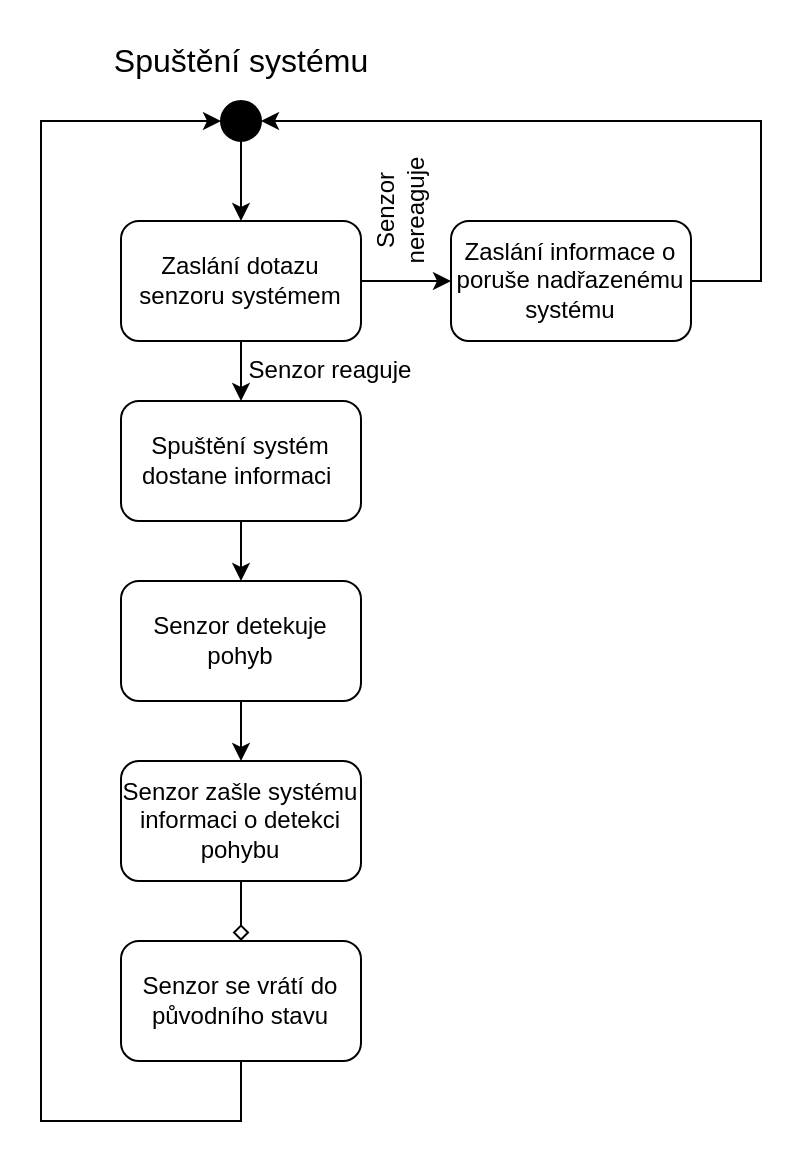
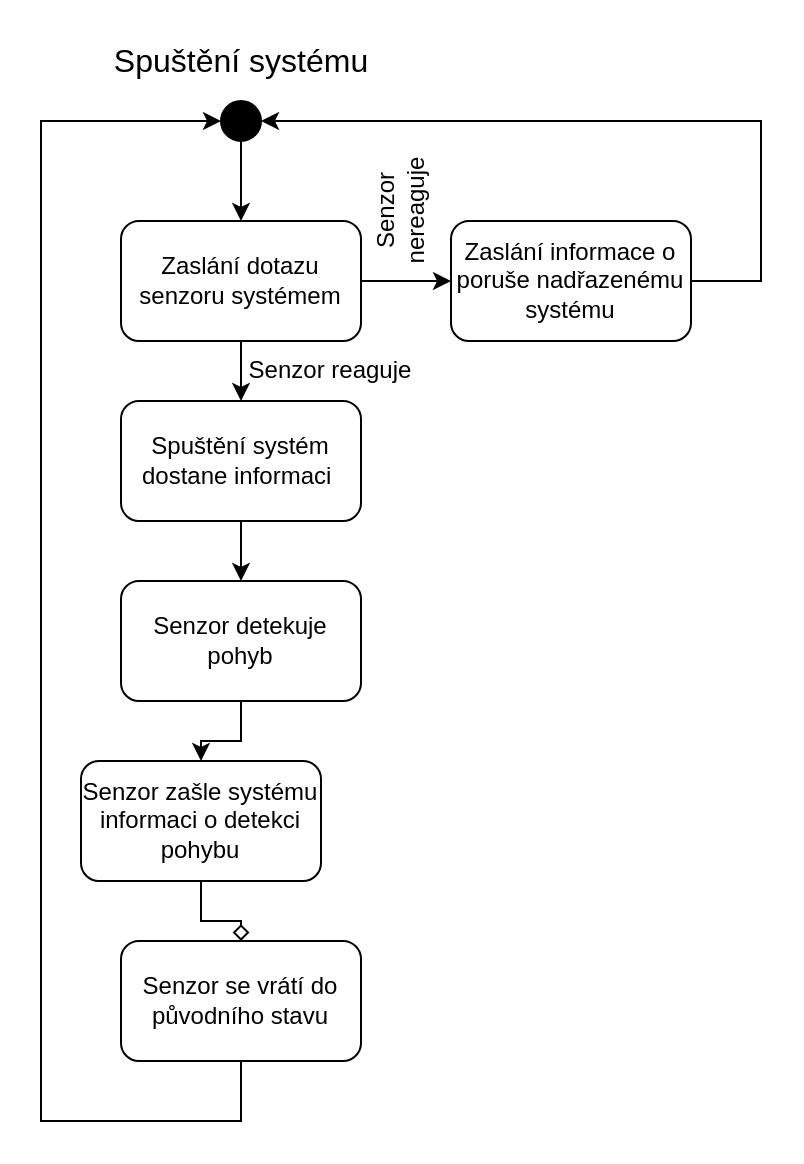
node "Senzor zašle systému informaci o detekci pohybu": moved (241, 821) -> (201, 821)
